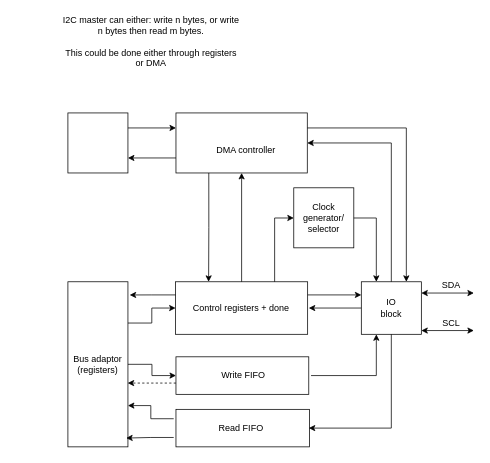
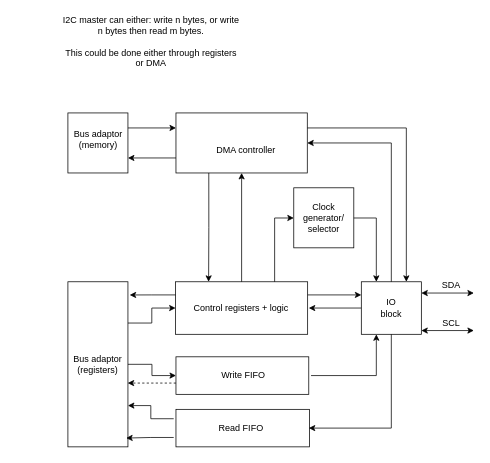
node "Bus adaptor (memory)": added
node "Control registers + done": label "Control registers + done" -> "Control registers + logic"
